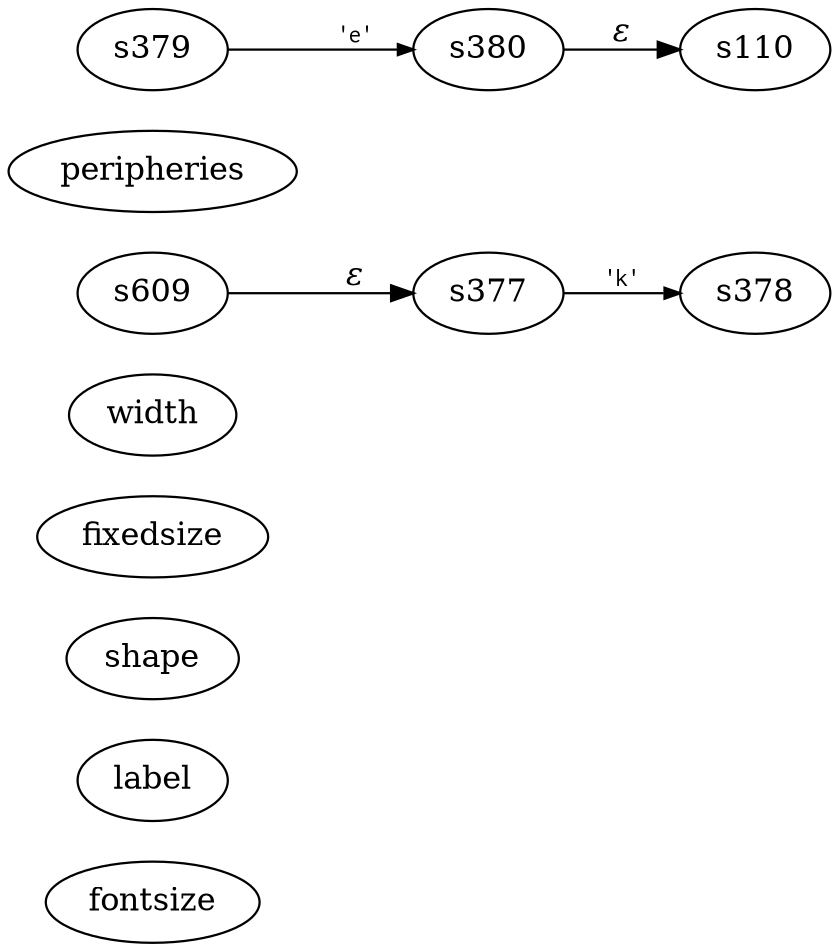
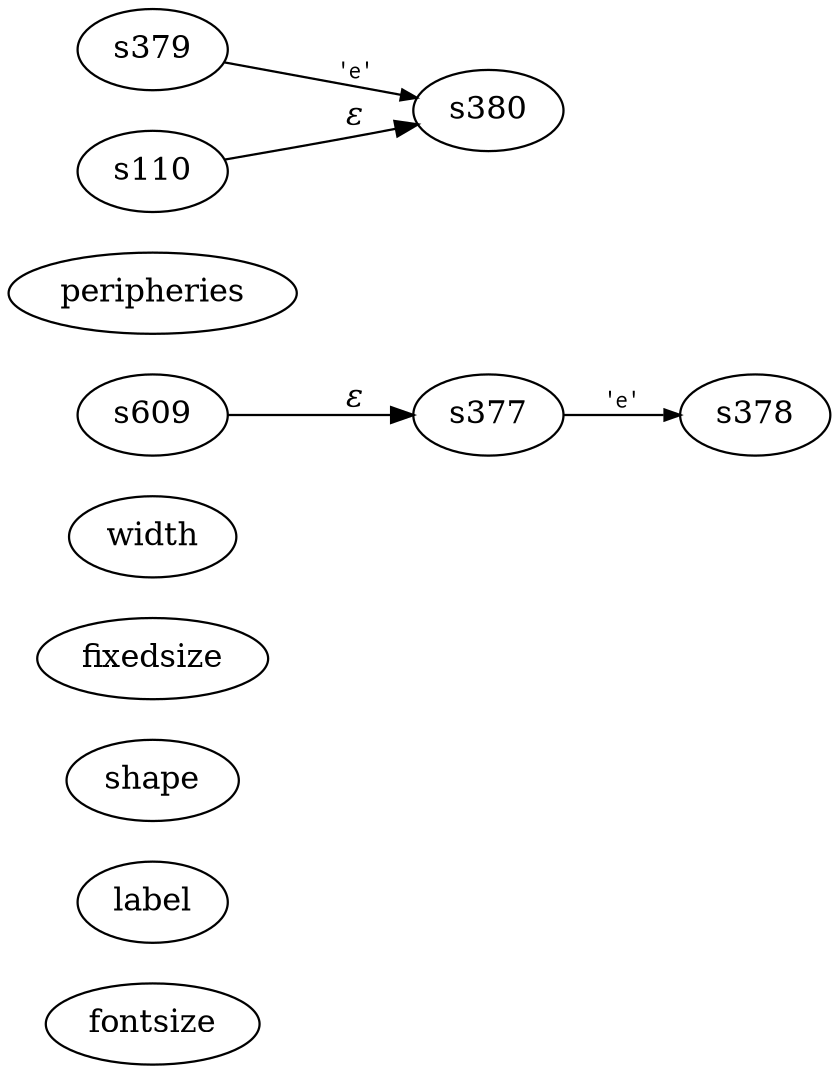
edge "s380" -> "s110": reversed
edge "s377" -> "s378": label "'k'" -> "'e'"
